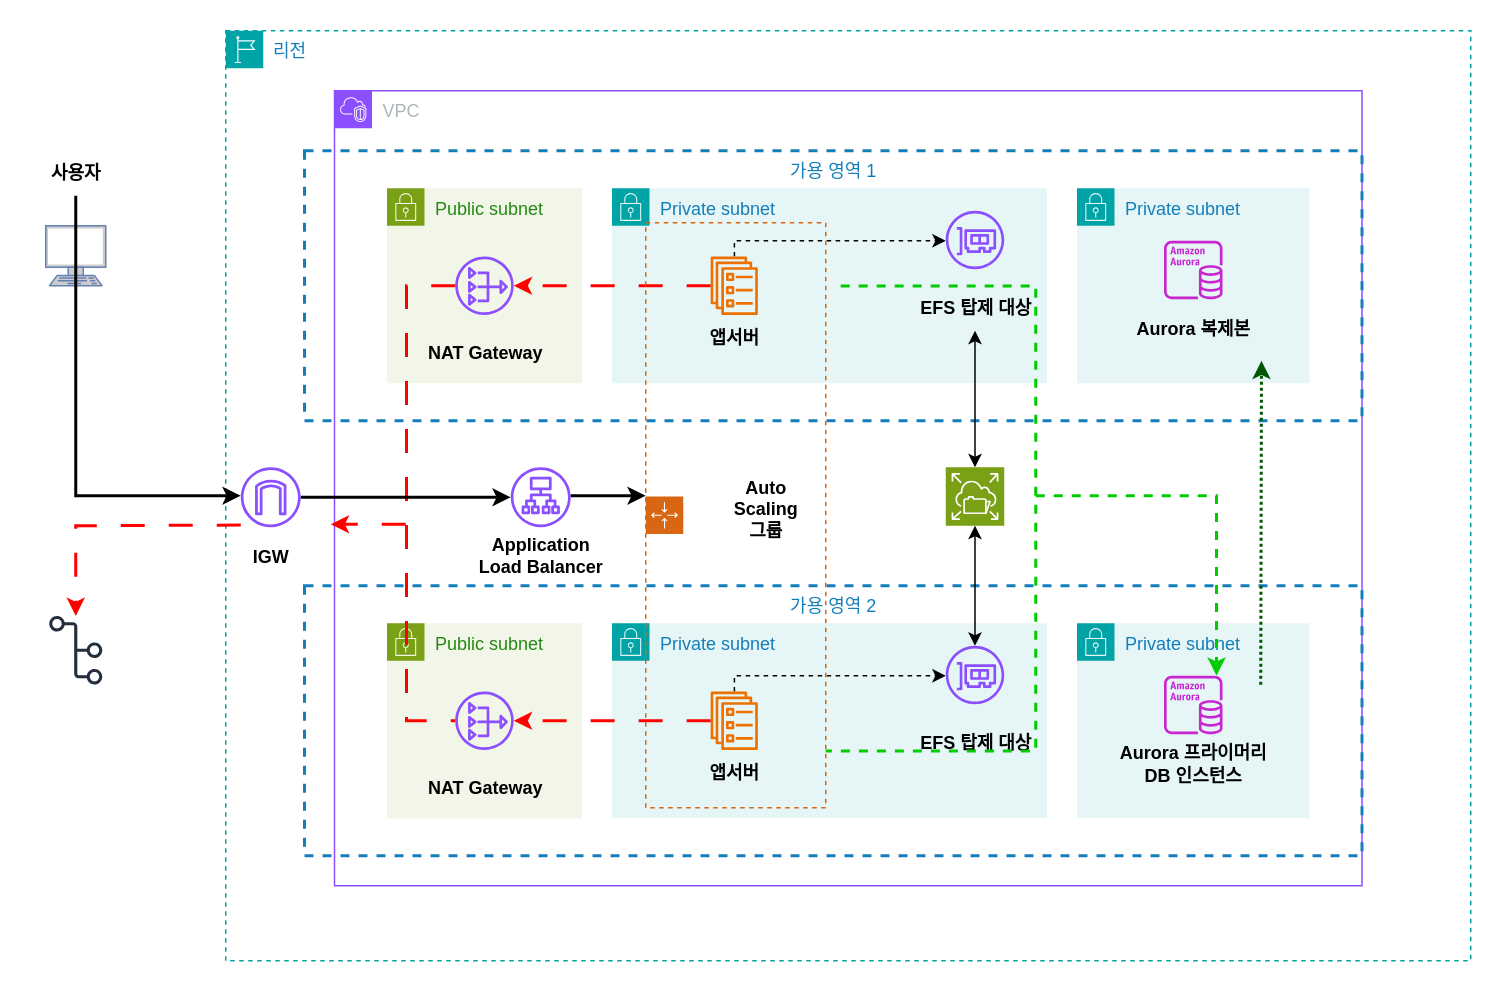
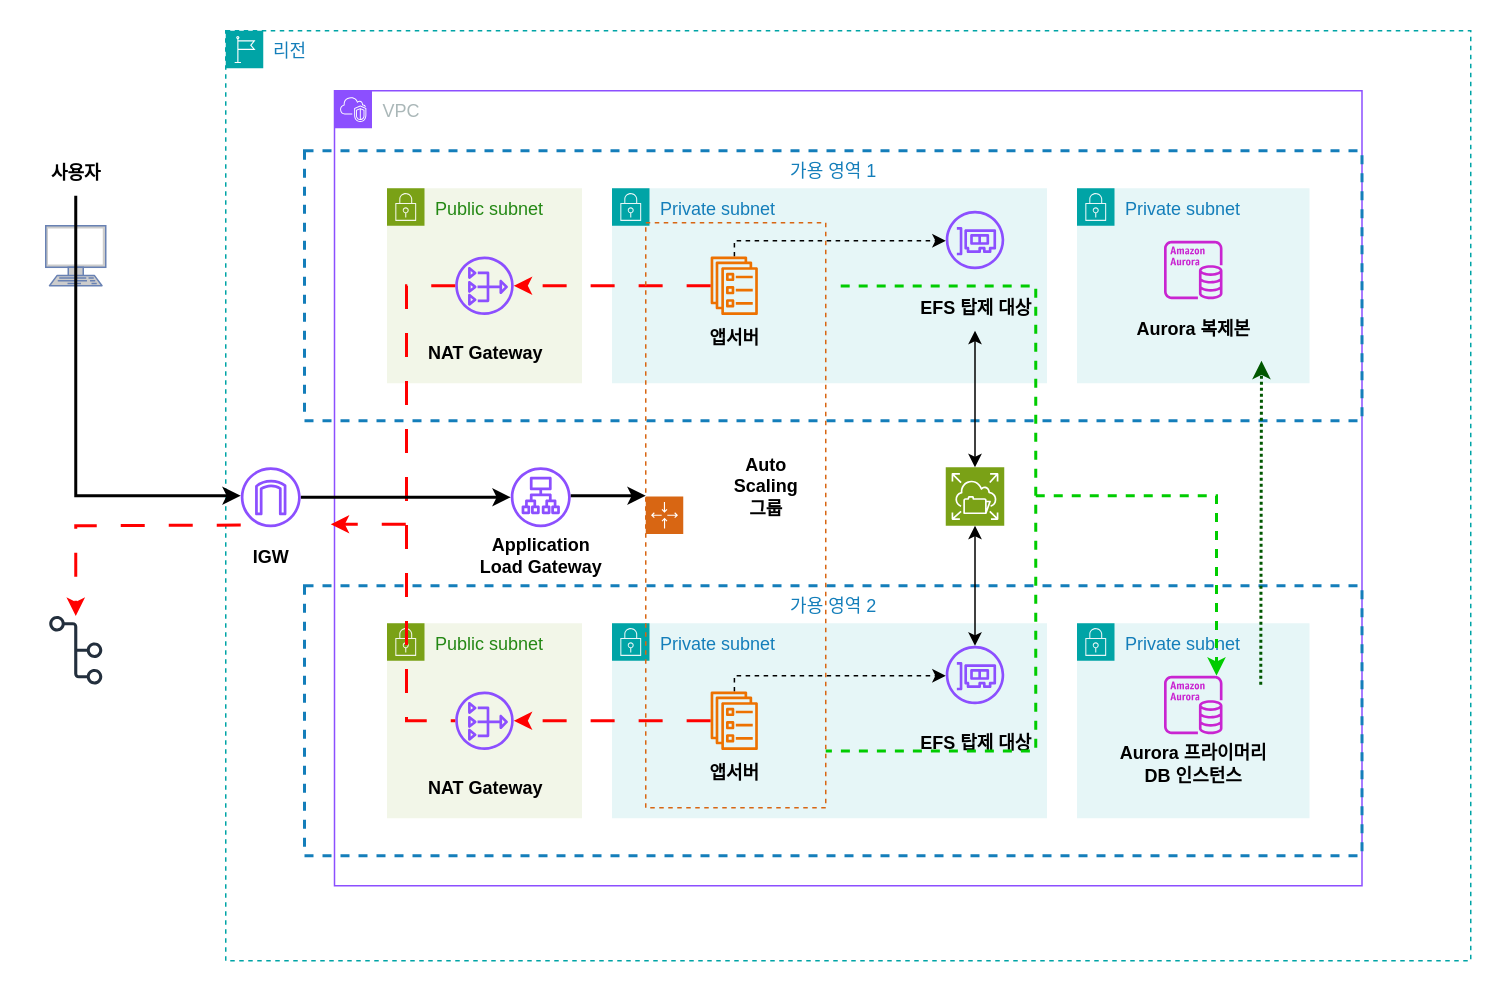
node "Auto Scaling 그룹": moved (766, 509) -> (766, 487)
node "Application Load Balancer": label "Application Load Balancer" -> "Application Load Gateway"
